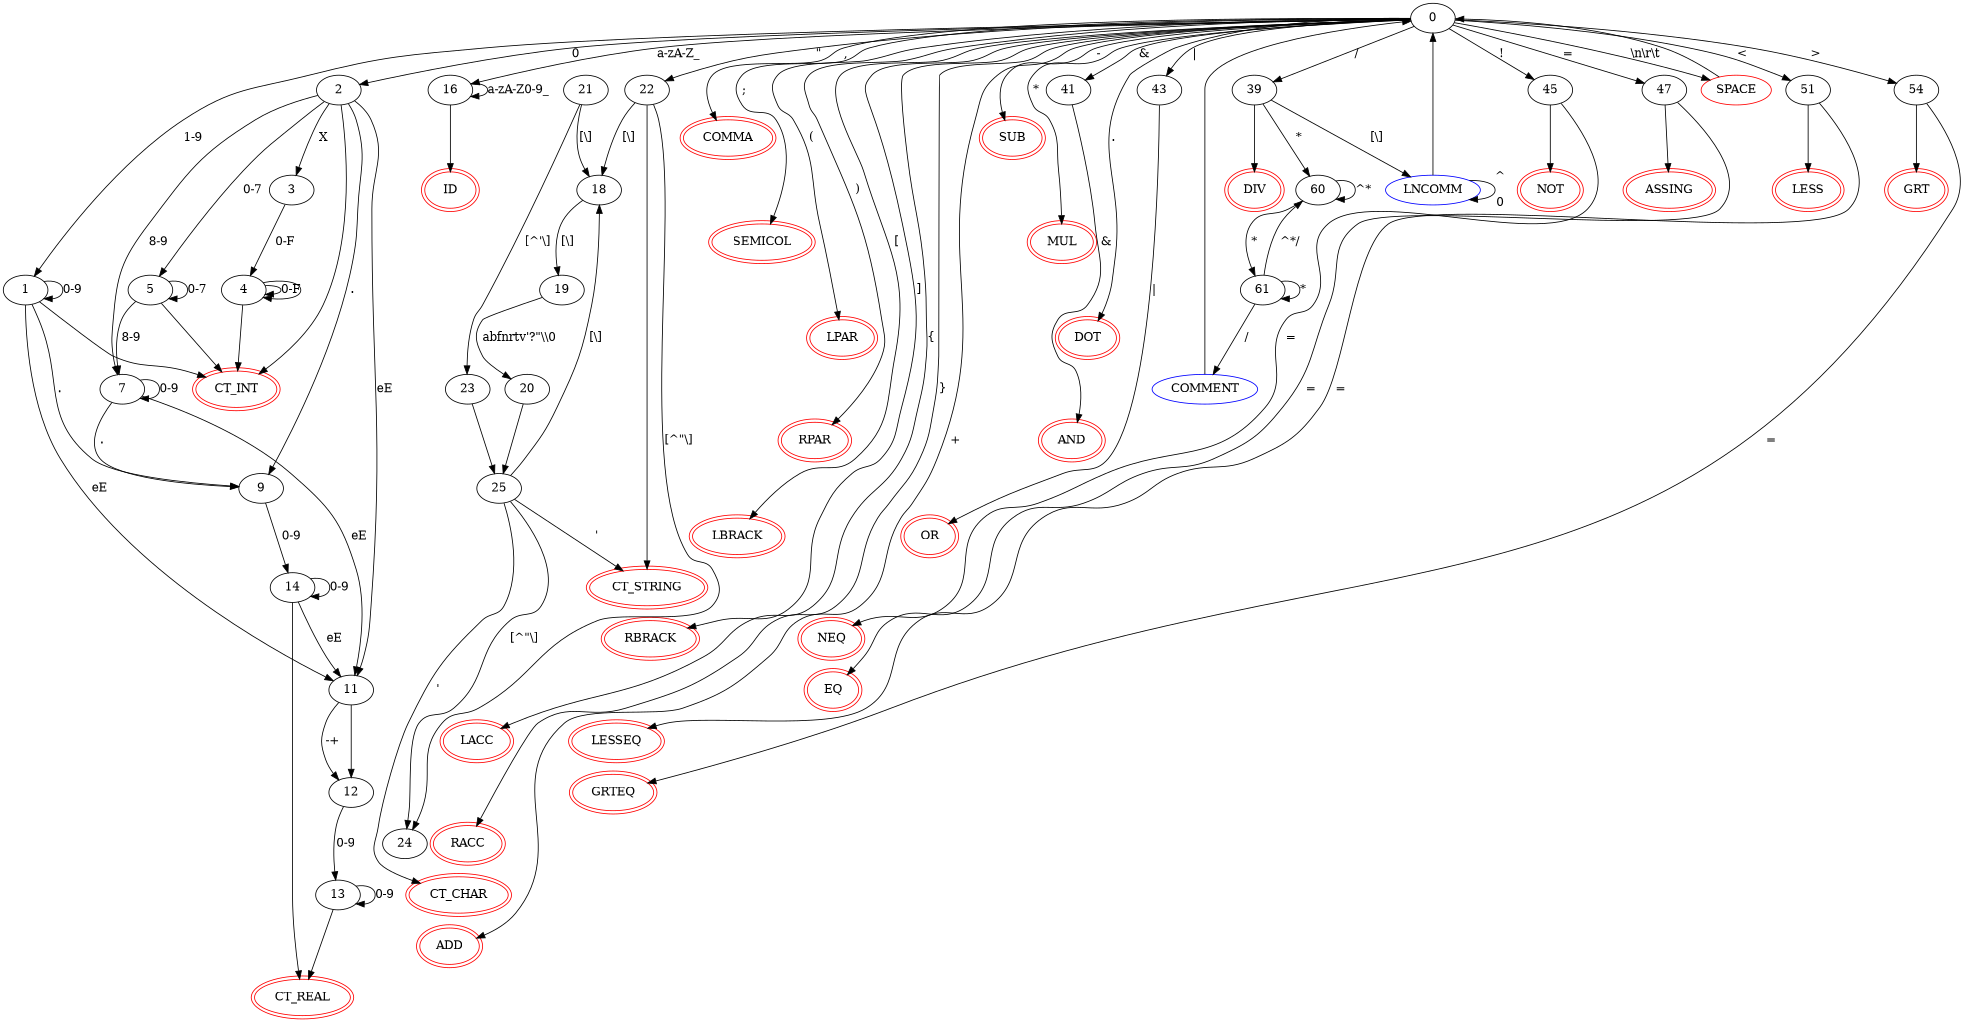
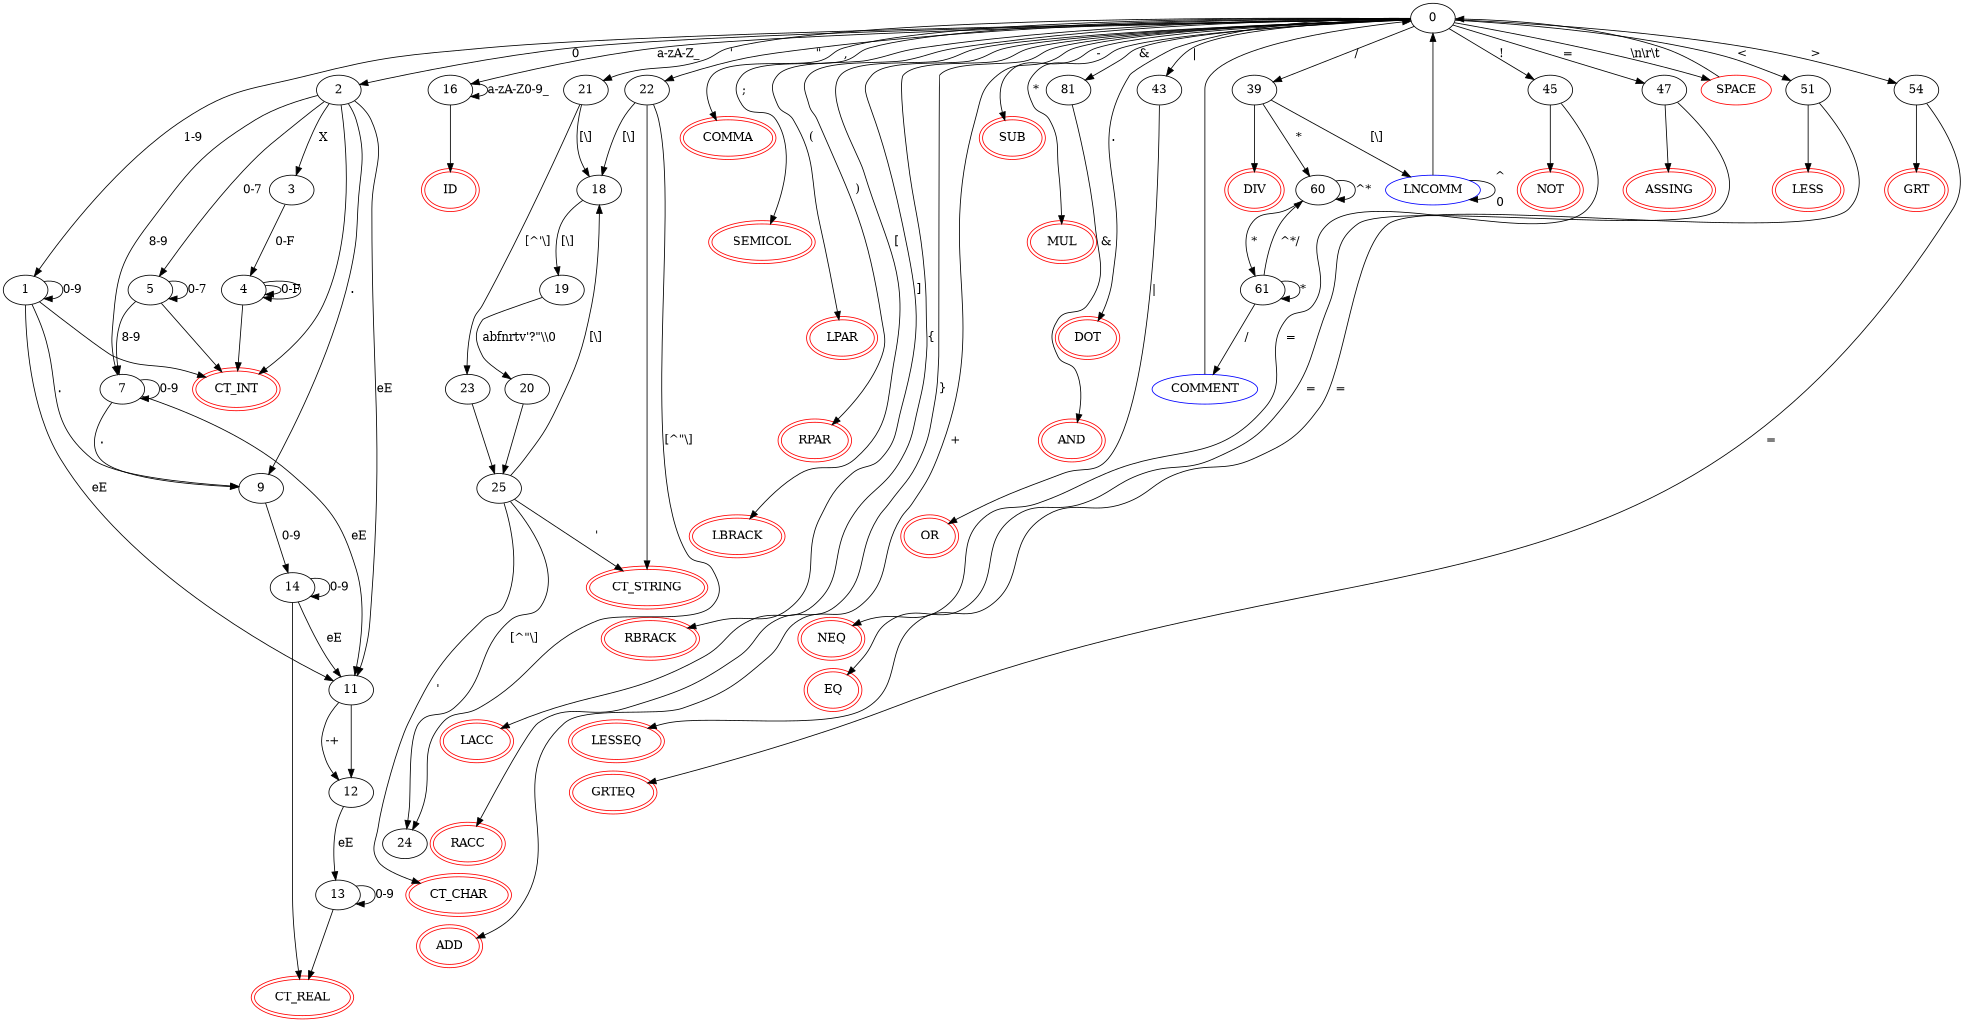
edge "0" -> "21": added, label "'"
node "41": label "41" -> "81"
edge "12" -> "13": label "0-9" -> "eE"
